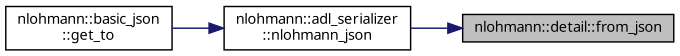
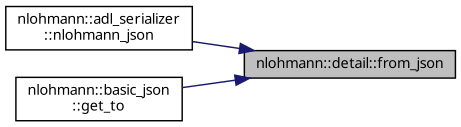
edge "nlohmann::basic_json ::get_to" -> "nlohmann::adl_serializer ::nlohmann_json": now "nlohmann::basic_json ::get_to" -> "nlohmann::detail::from_json"
